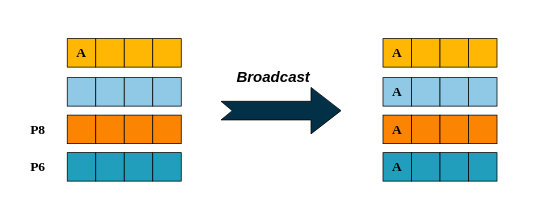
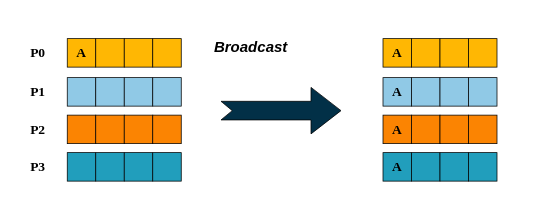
node "P0": added
node "Broadcast": moved (273, 76) -> (251, 46)
node "P1": added
node "P8": label "P8" -> "P2"
node "P6": label "P6" -> "P3"
